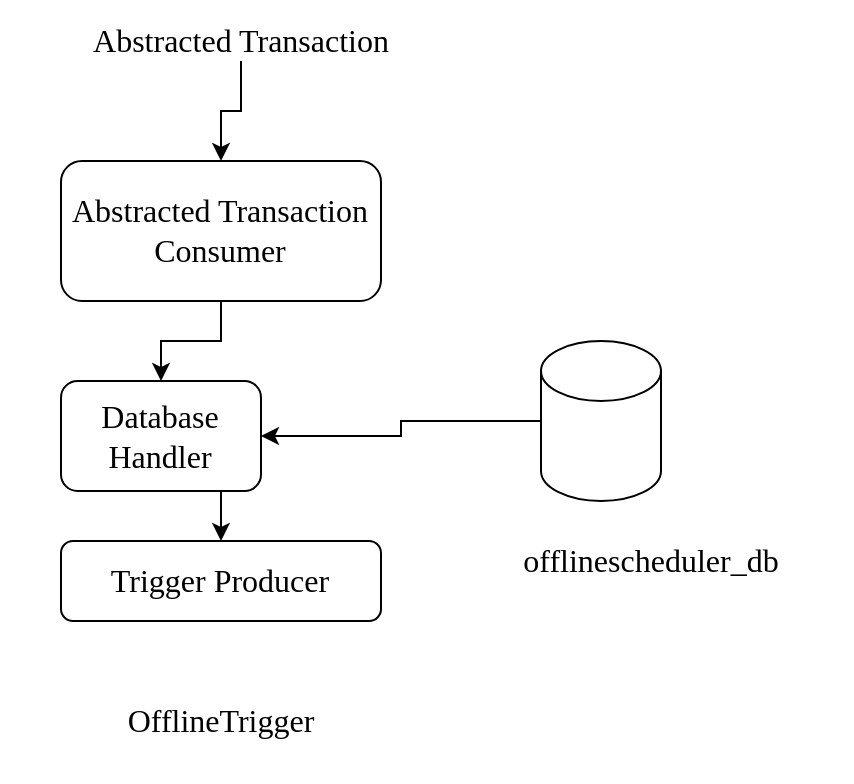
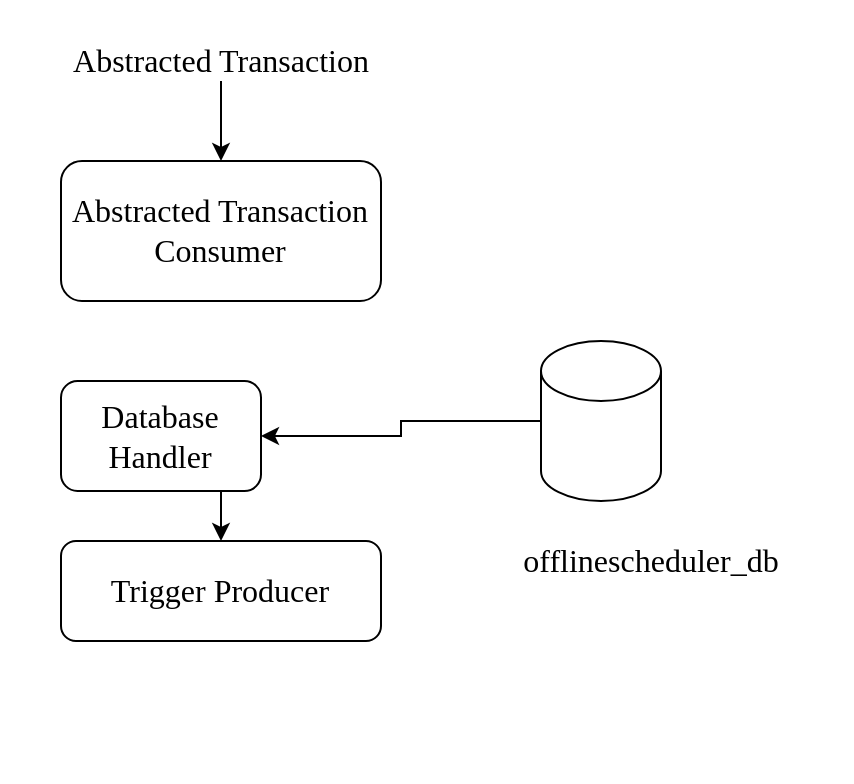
node "Abstracted Transaction": moved (241, 41) -> (221, 61)
edge "Abstracted Transaction Consumer" -> "Database Handler": removed
node "Trigger Producer": size 320x80 -> 320x100
node "OfflineTrigger": removed
